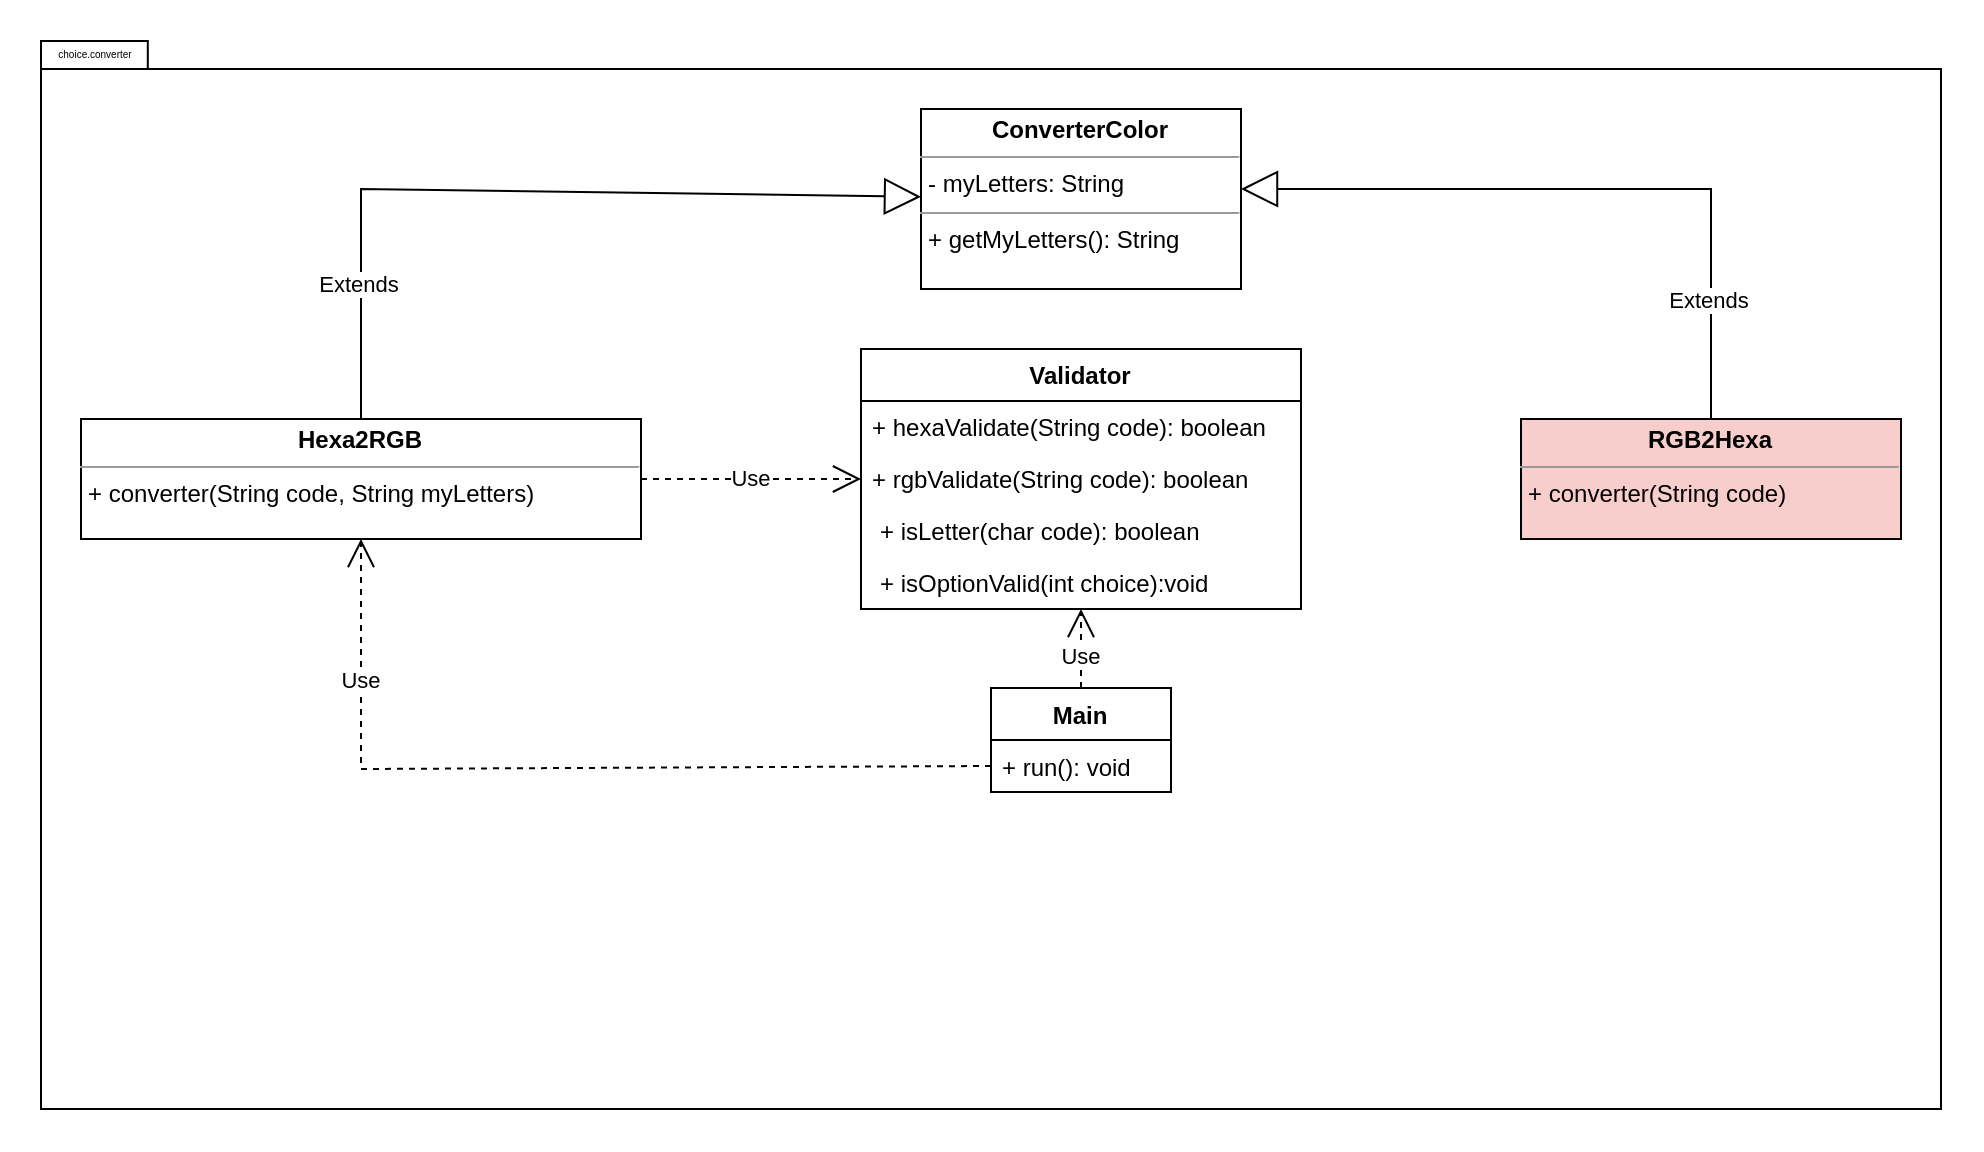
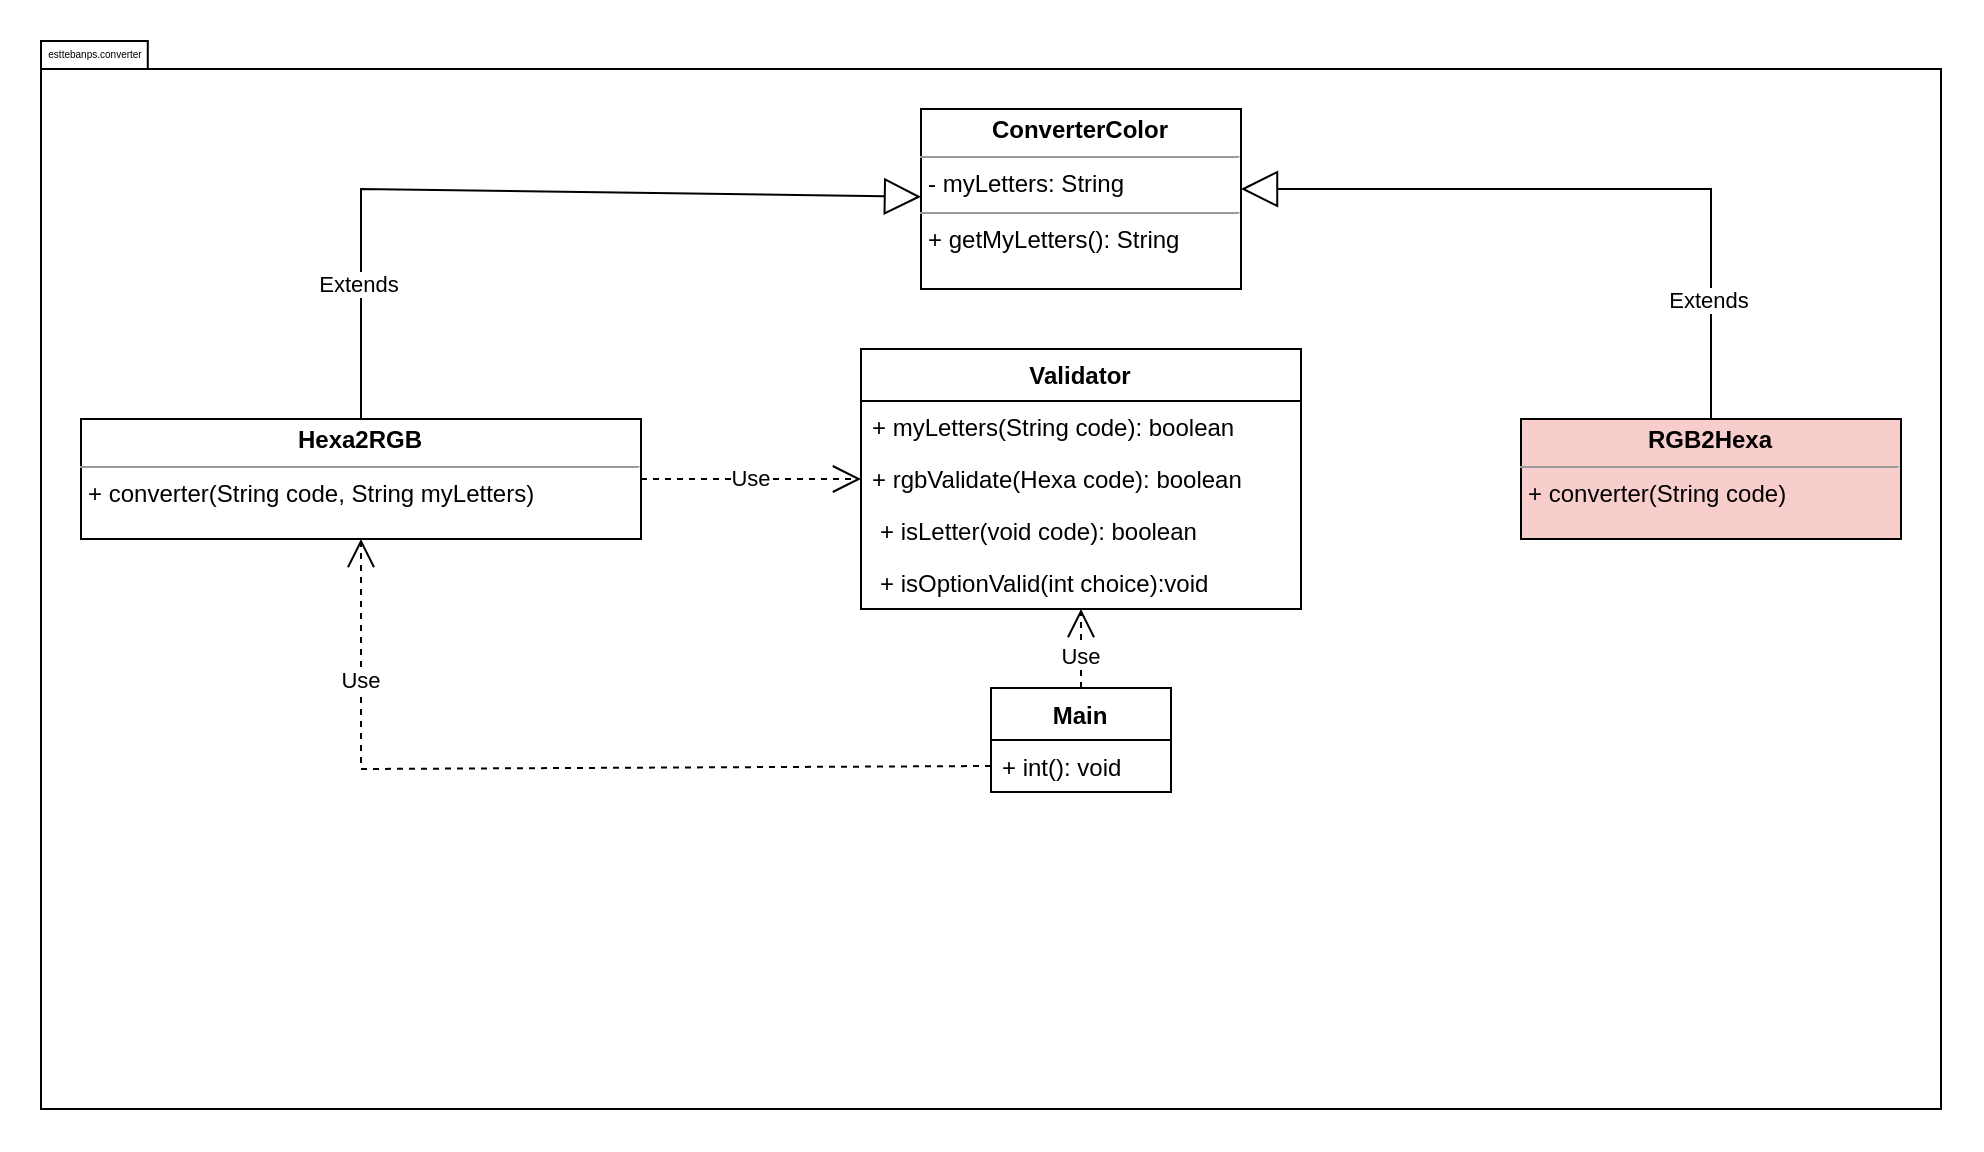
node "choice.converter": label "choice.converter" -> "esttebanps.converter"
node "+ hexaValidate(String code): boolean": label "+ hexaValidate(String code): boolean" -> "+ myLetters(String code): boolean"
node "+ rgbValidate(String code): boolean": label "+ rgbValidate(String code): boolean" -> "+ rgbValidate(Hexa code): boolean"
node "+ isLetter(char code): boolean": label "+ isLetter(char code): boolean" -> "+ isLetter(void code): boolean"
node "+ run(): void": label "+ run(): void" -> "+ int(): void"
